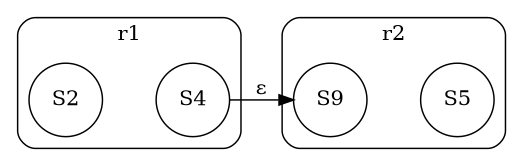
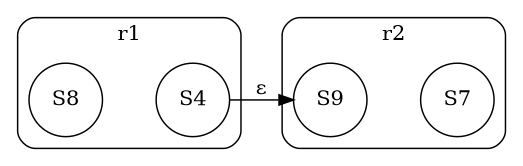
node "S2": label "S2" -> "S8"
node "S5": label "S5" -> "S7"
